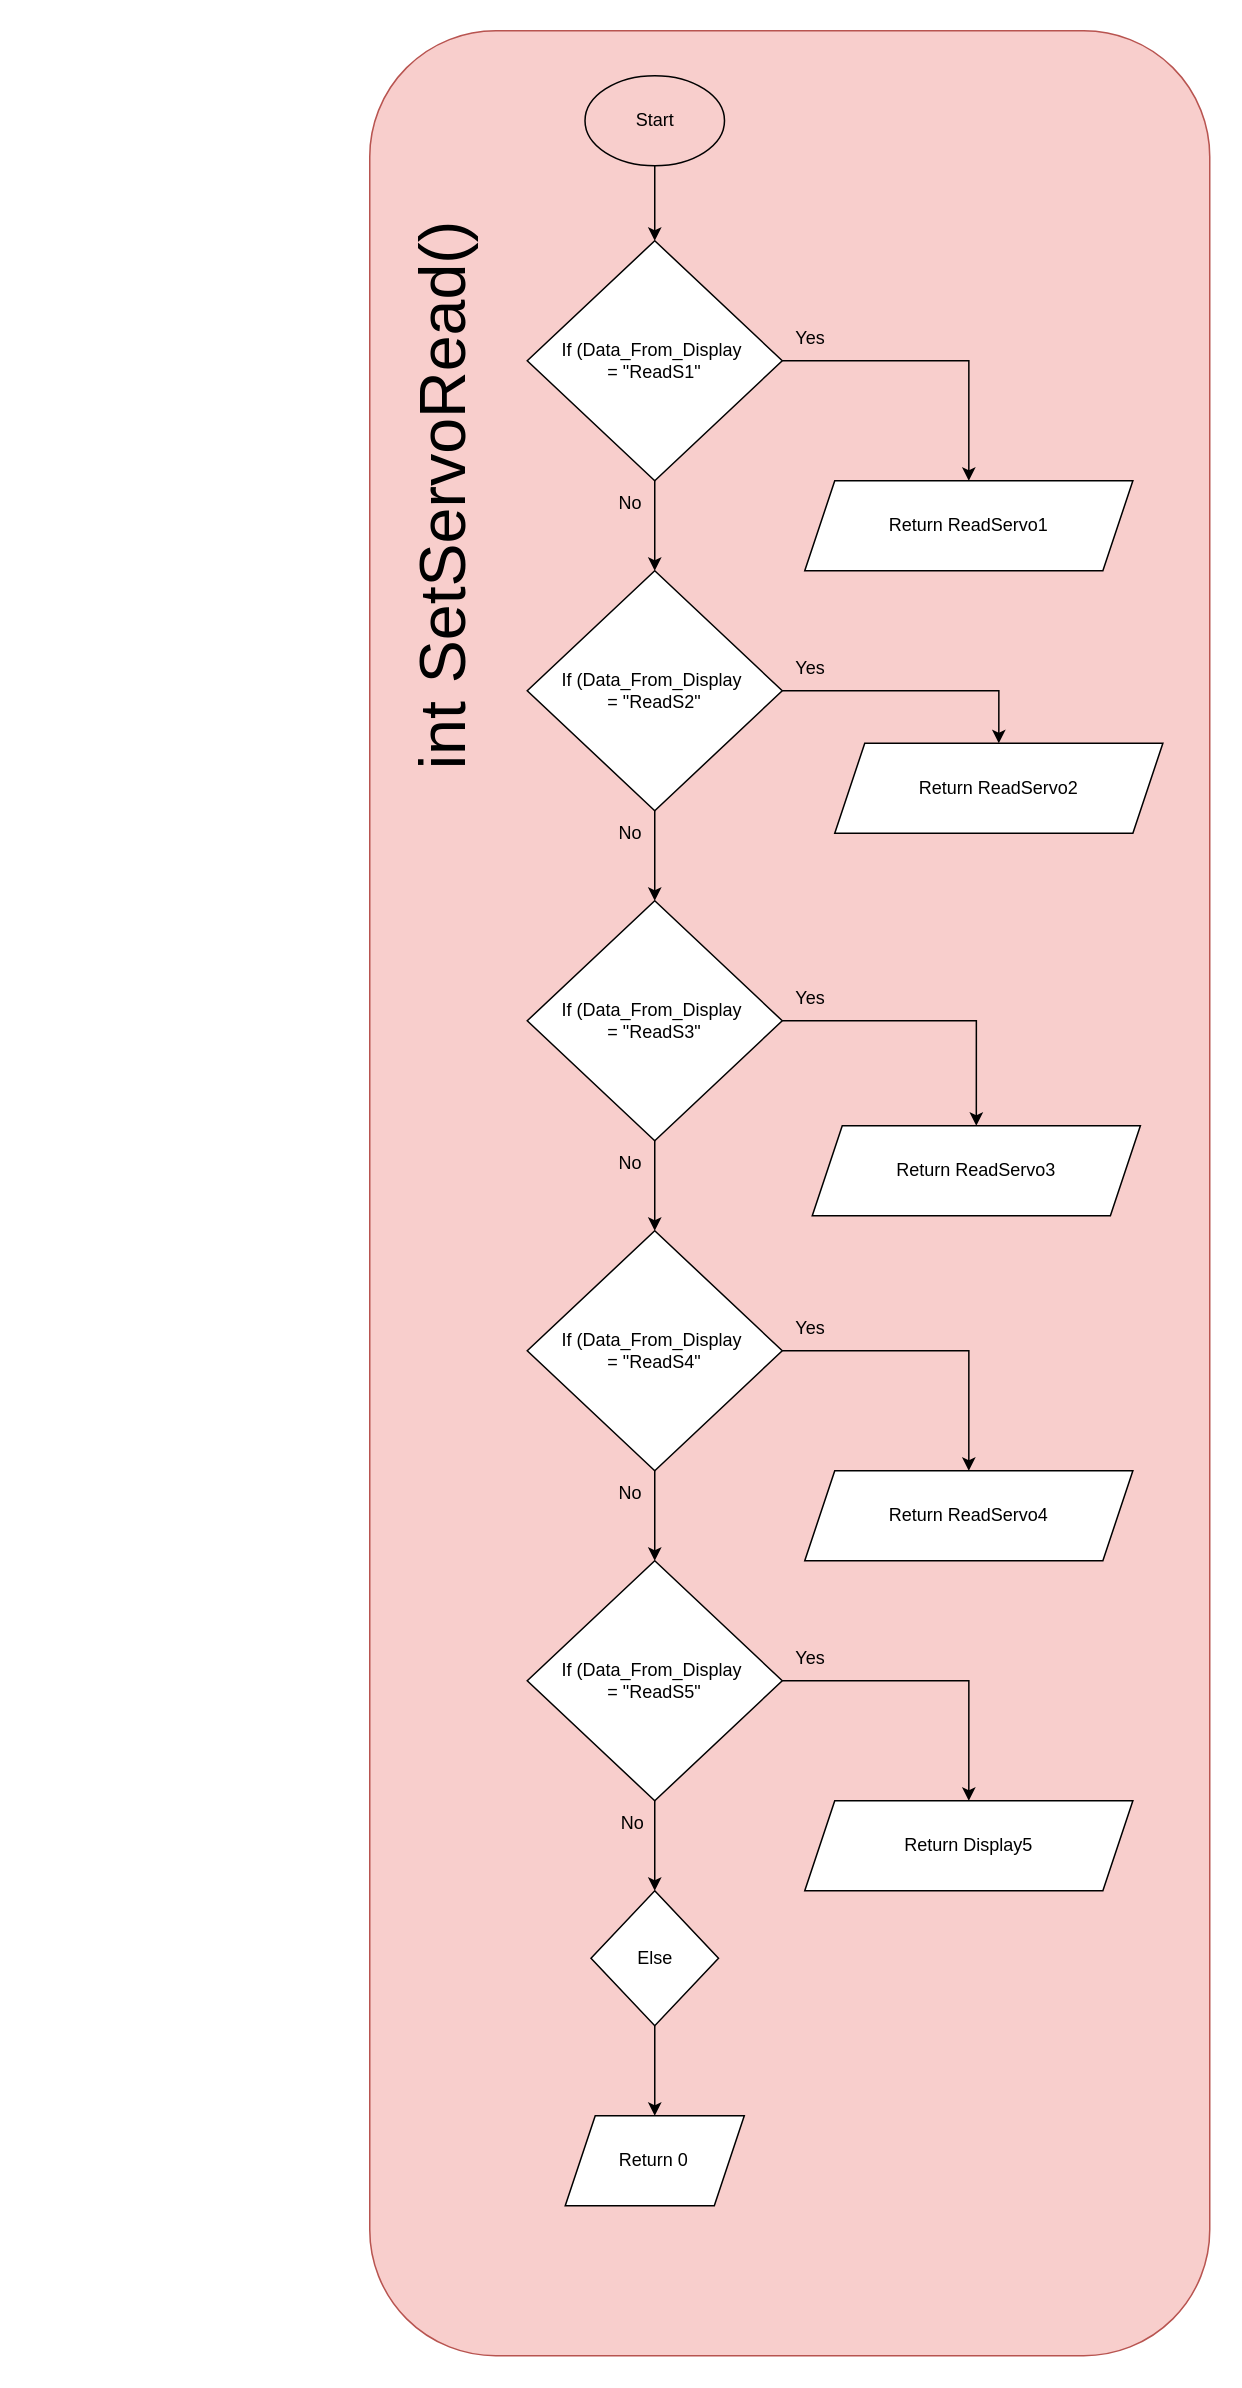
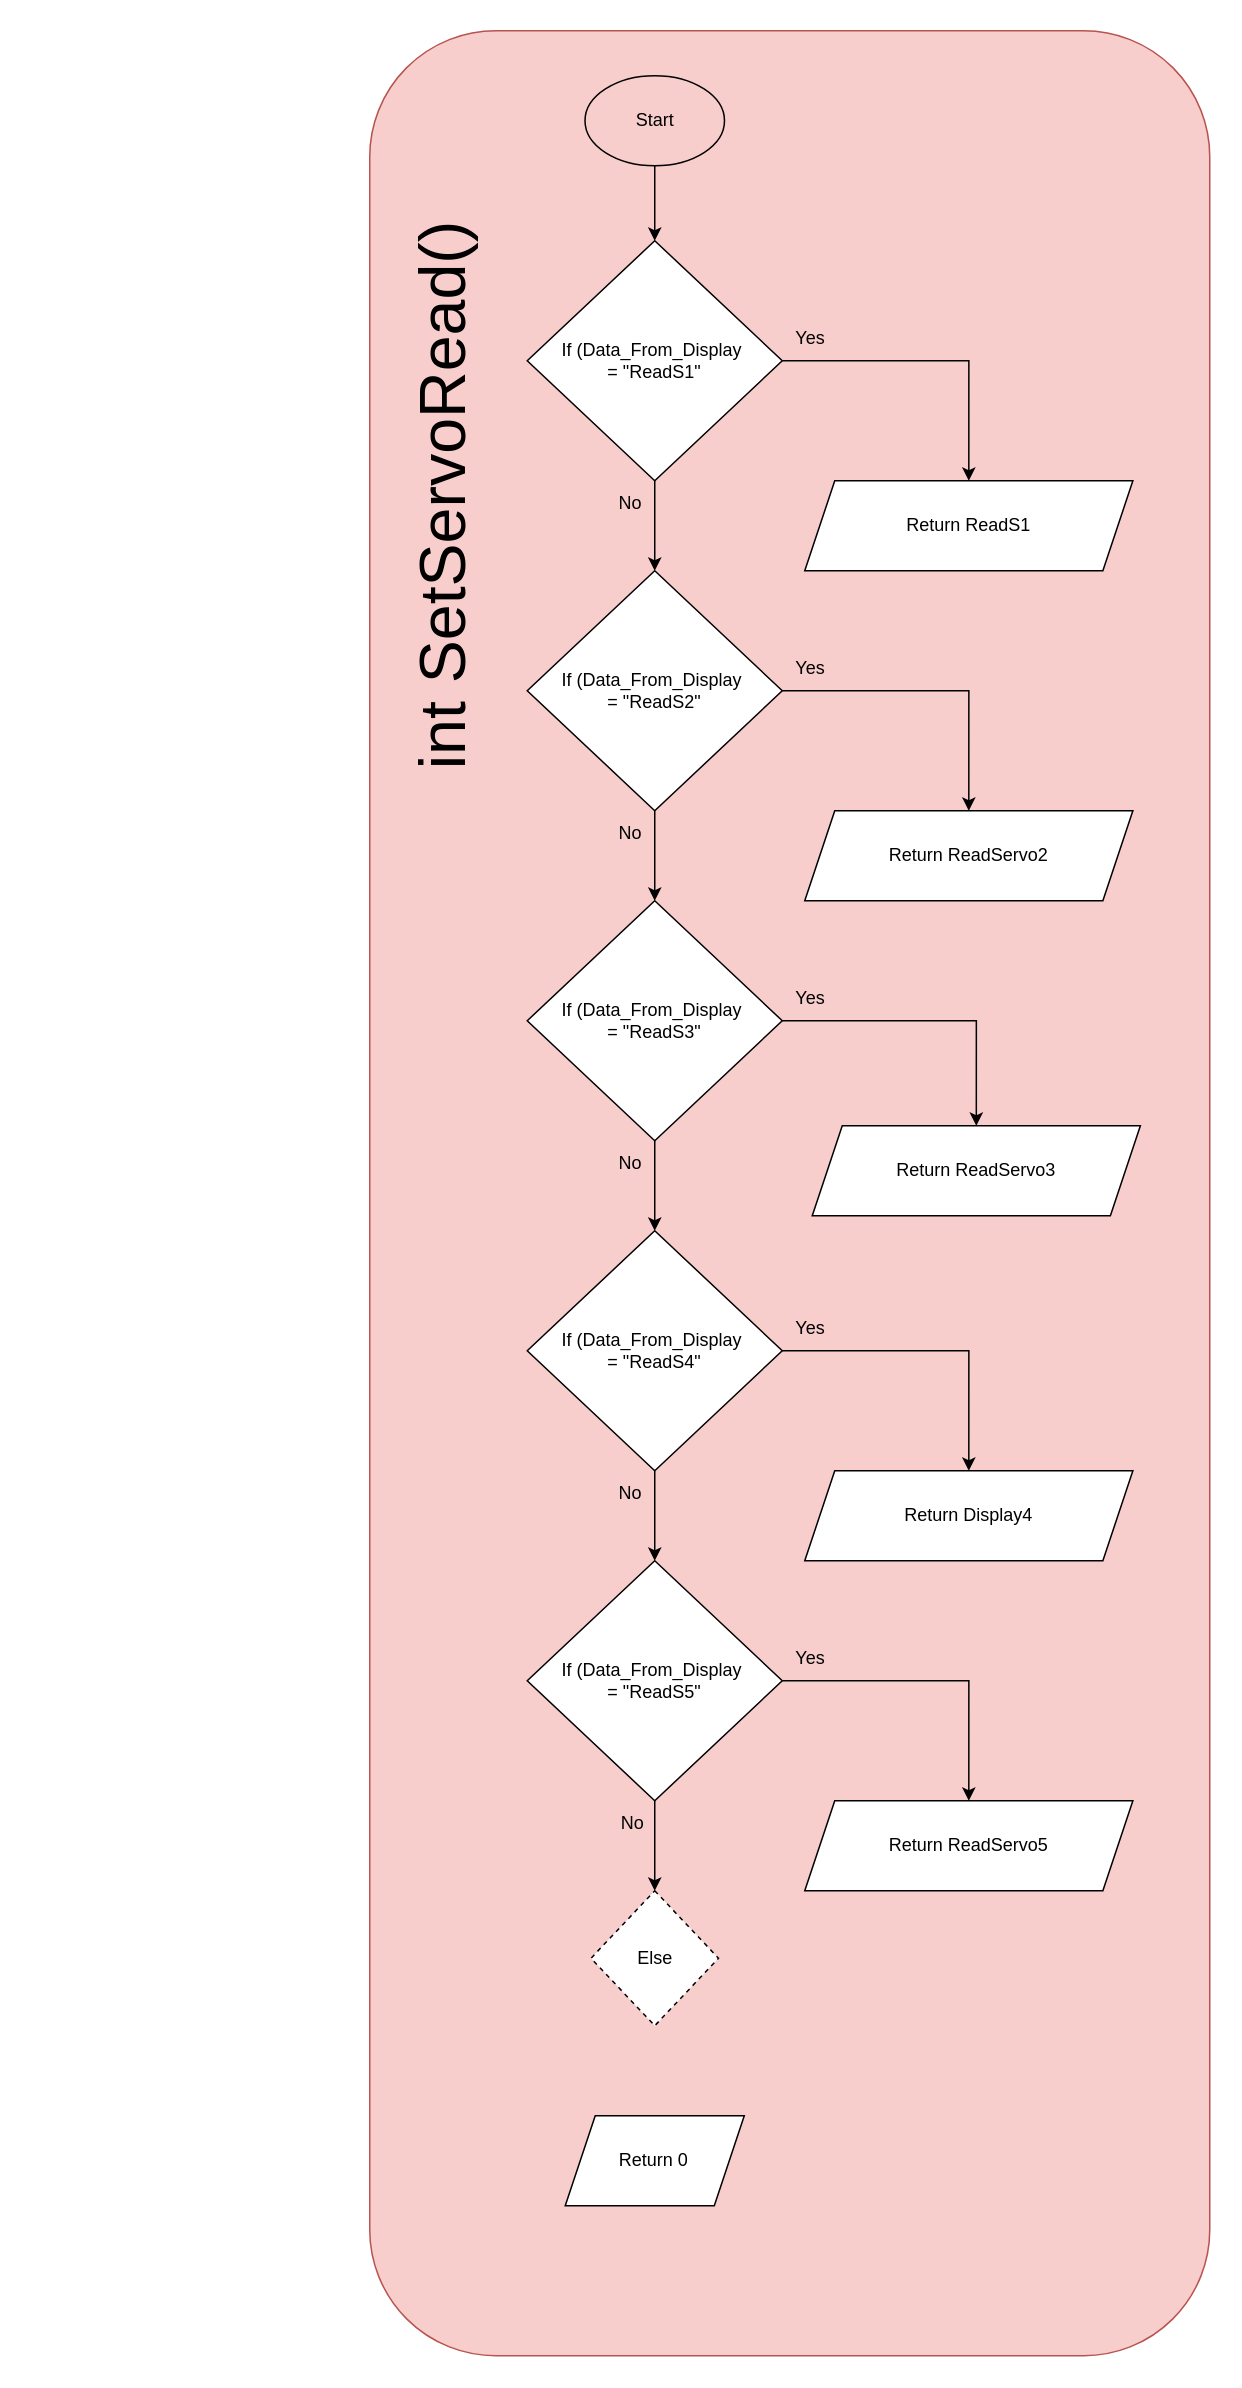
node "Return ReadServo1": label "Return ReadServo1" -> "Return ReadS1"
node "Return ReadServo2": moved (999, 788) -> (969, 856)
node "Return ReadServo4": label "Return ReadServo4" -> "Return Display4"
node "Return Display5": label "Return Display5" -> "Return ReadServo5"
node "Else": style solid -> dashed
edge "Else" -> "Return 0": removed
